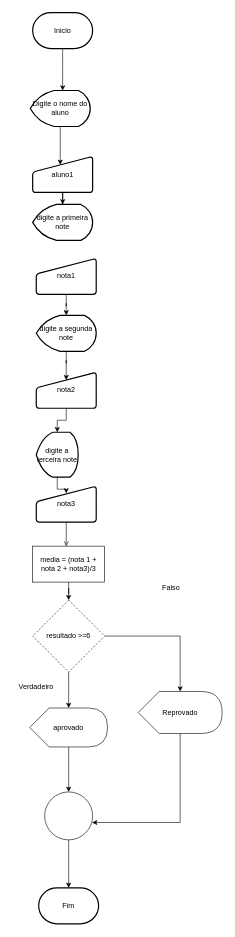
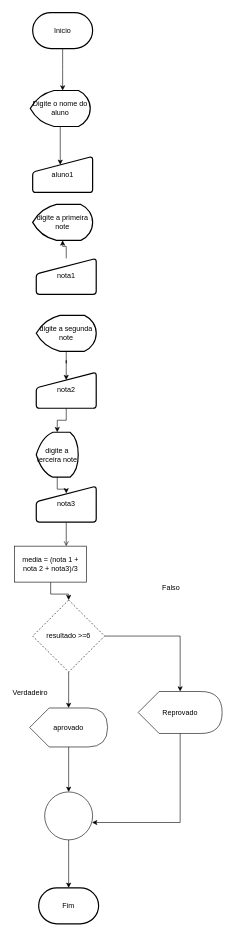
edge "aluno1" -> "digite a primeira note": removed
edge "nota1" -> "digite a segunda note": now "nota1" -> "digite a primeira note"
node "media = (nota 1 + nota 2 + nota3)/3": moved (69, 564) -> (51, 564)
node "Verdadeiro": moved (36, 687) -> (30, 693)
